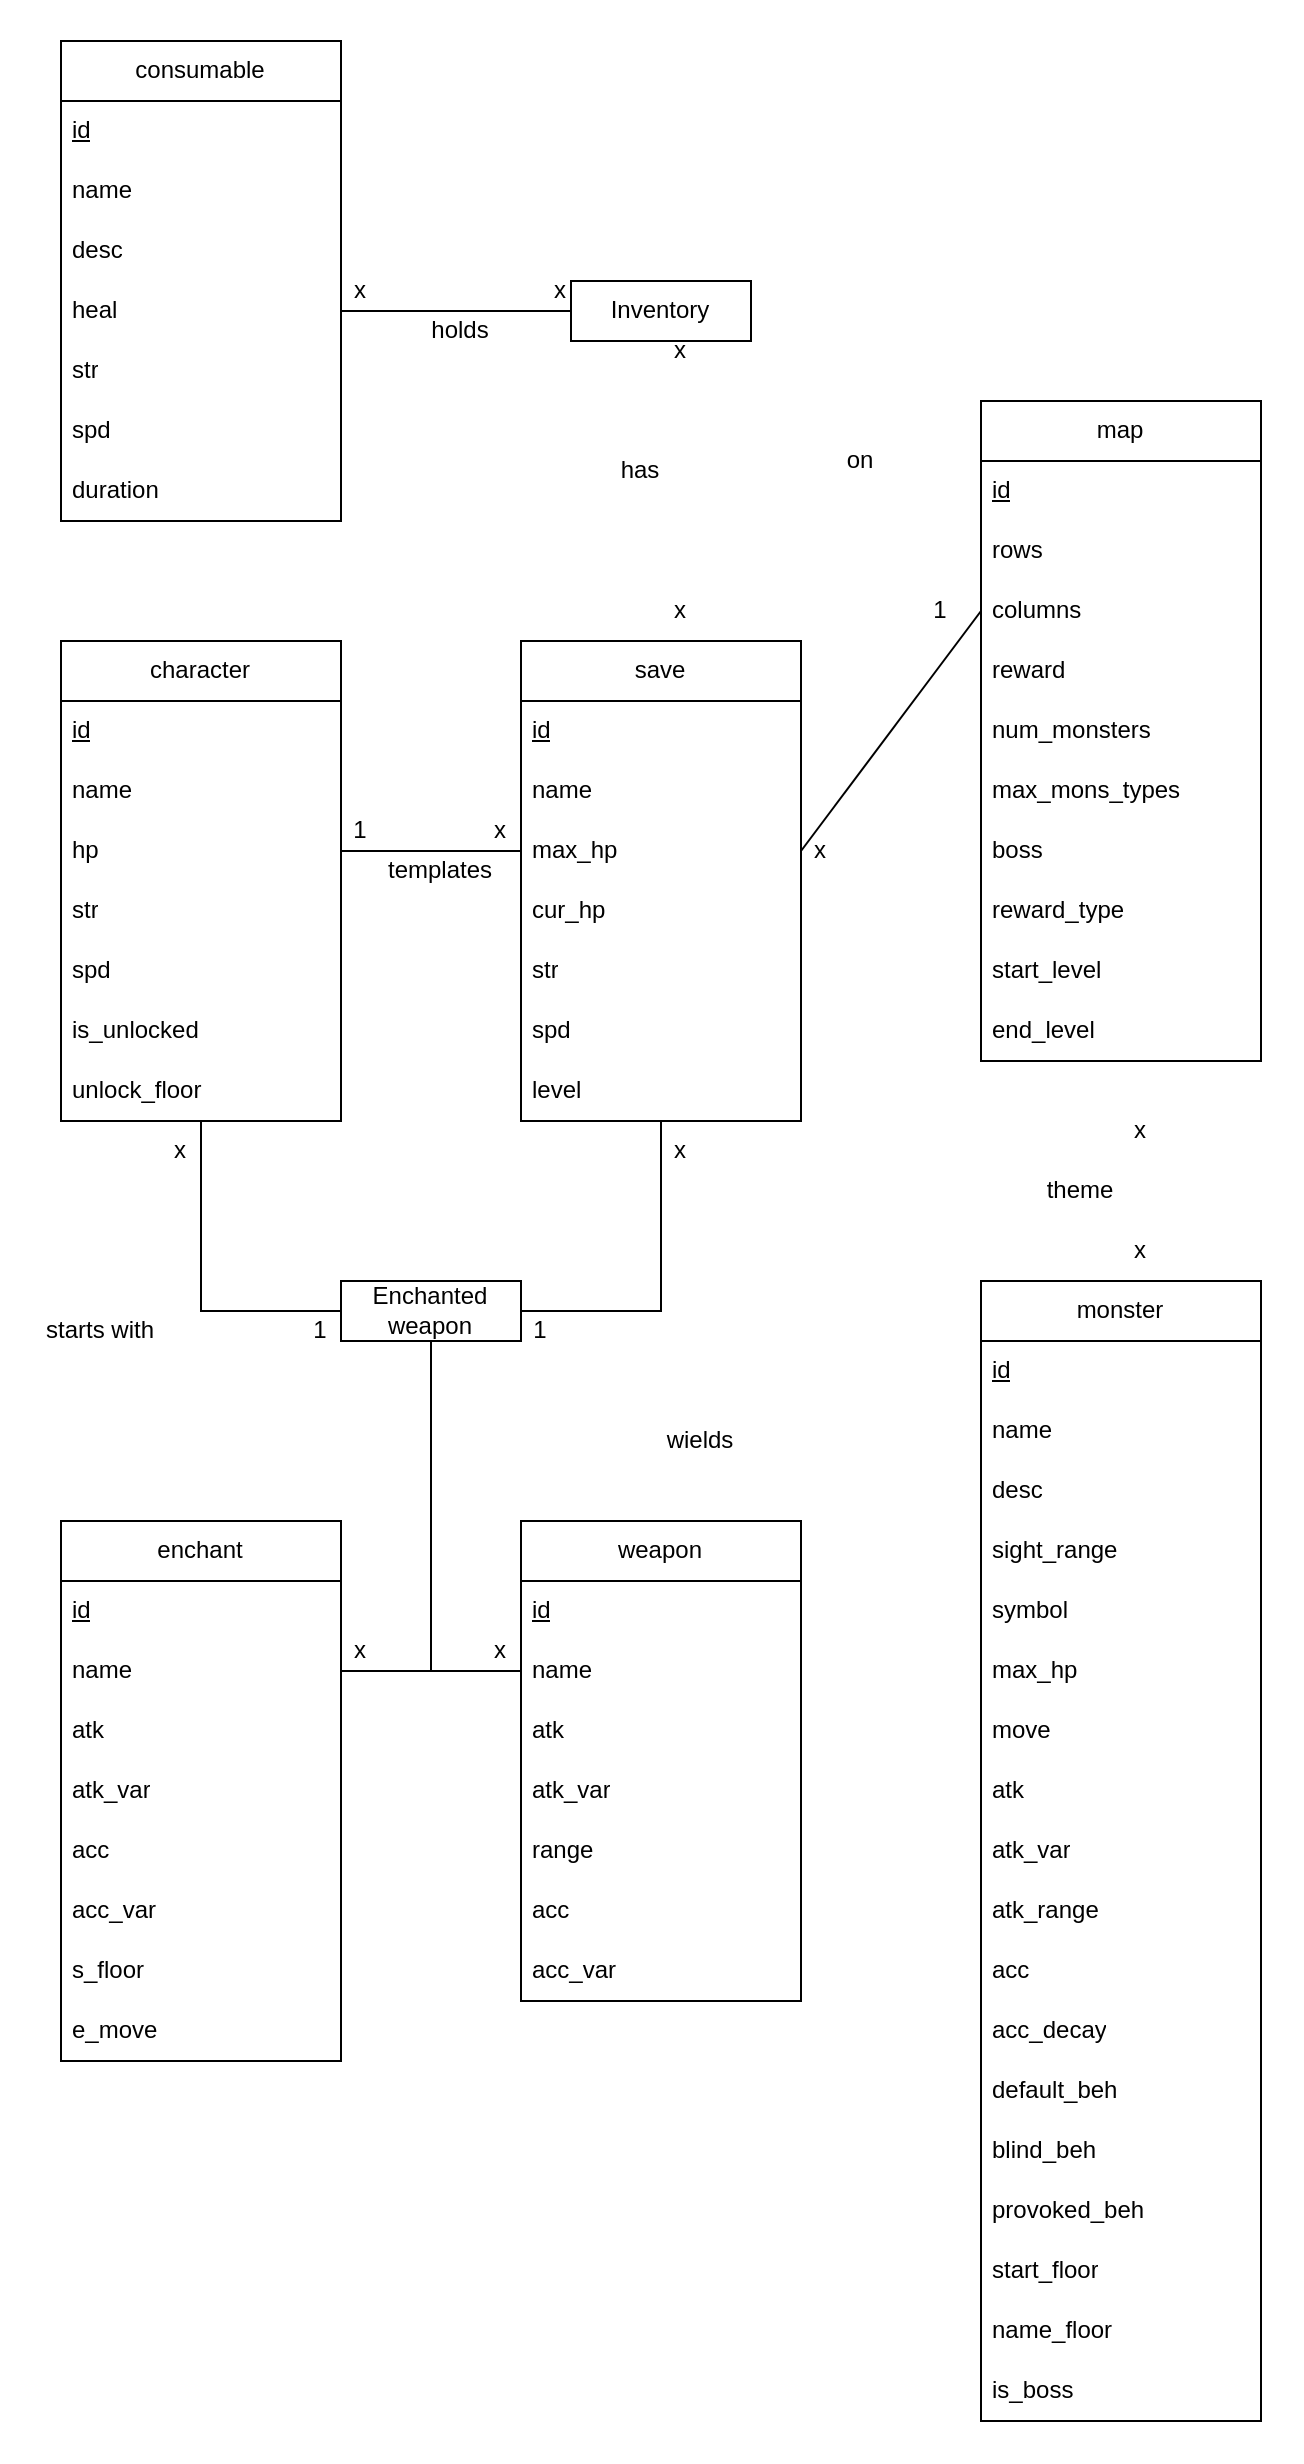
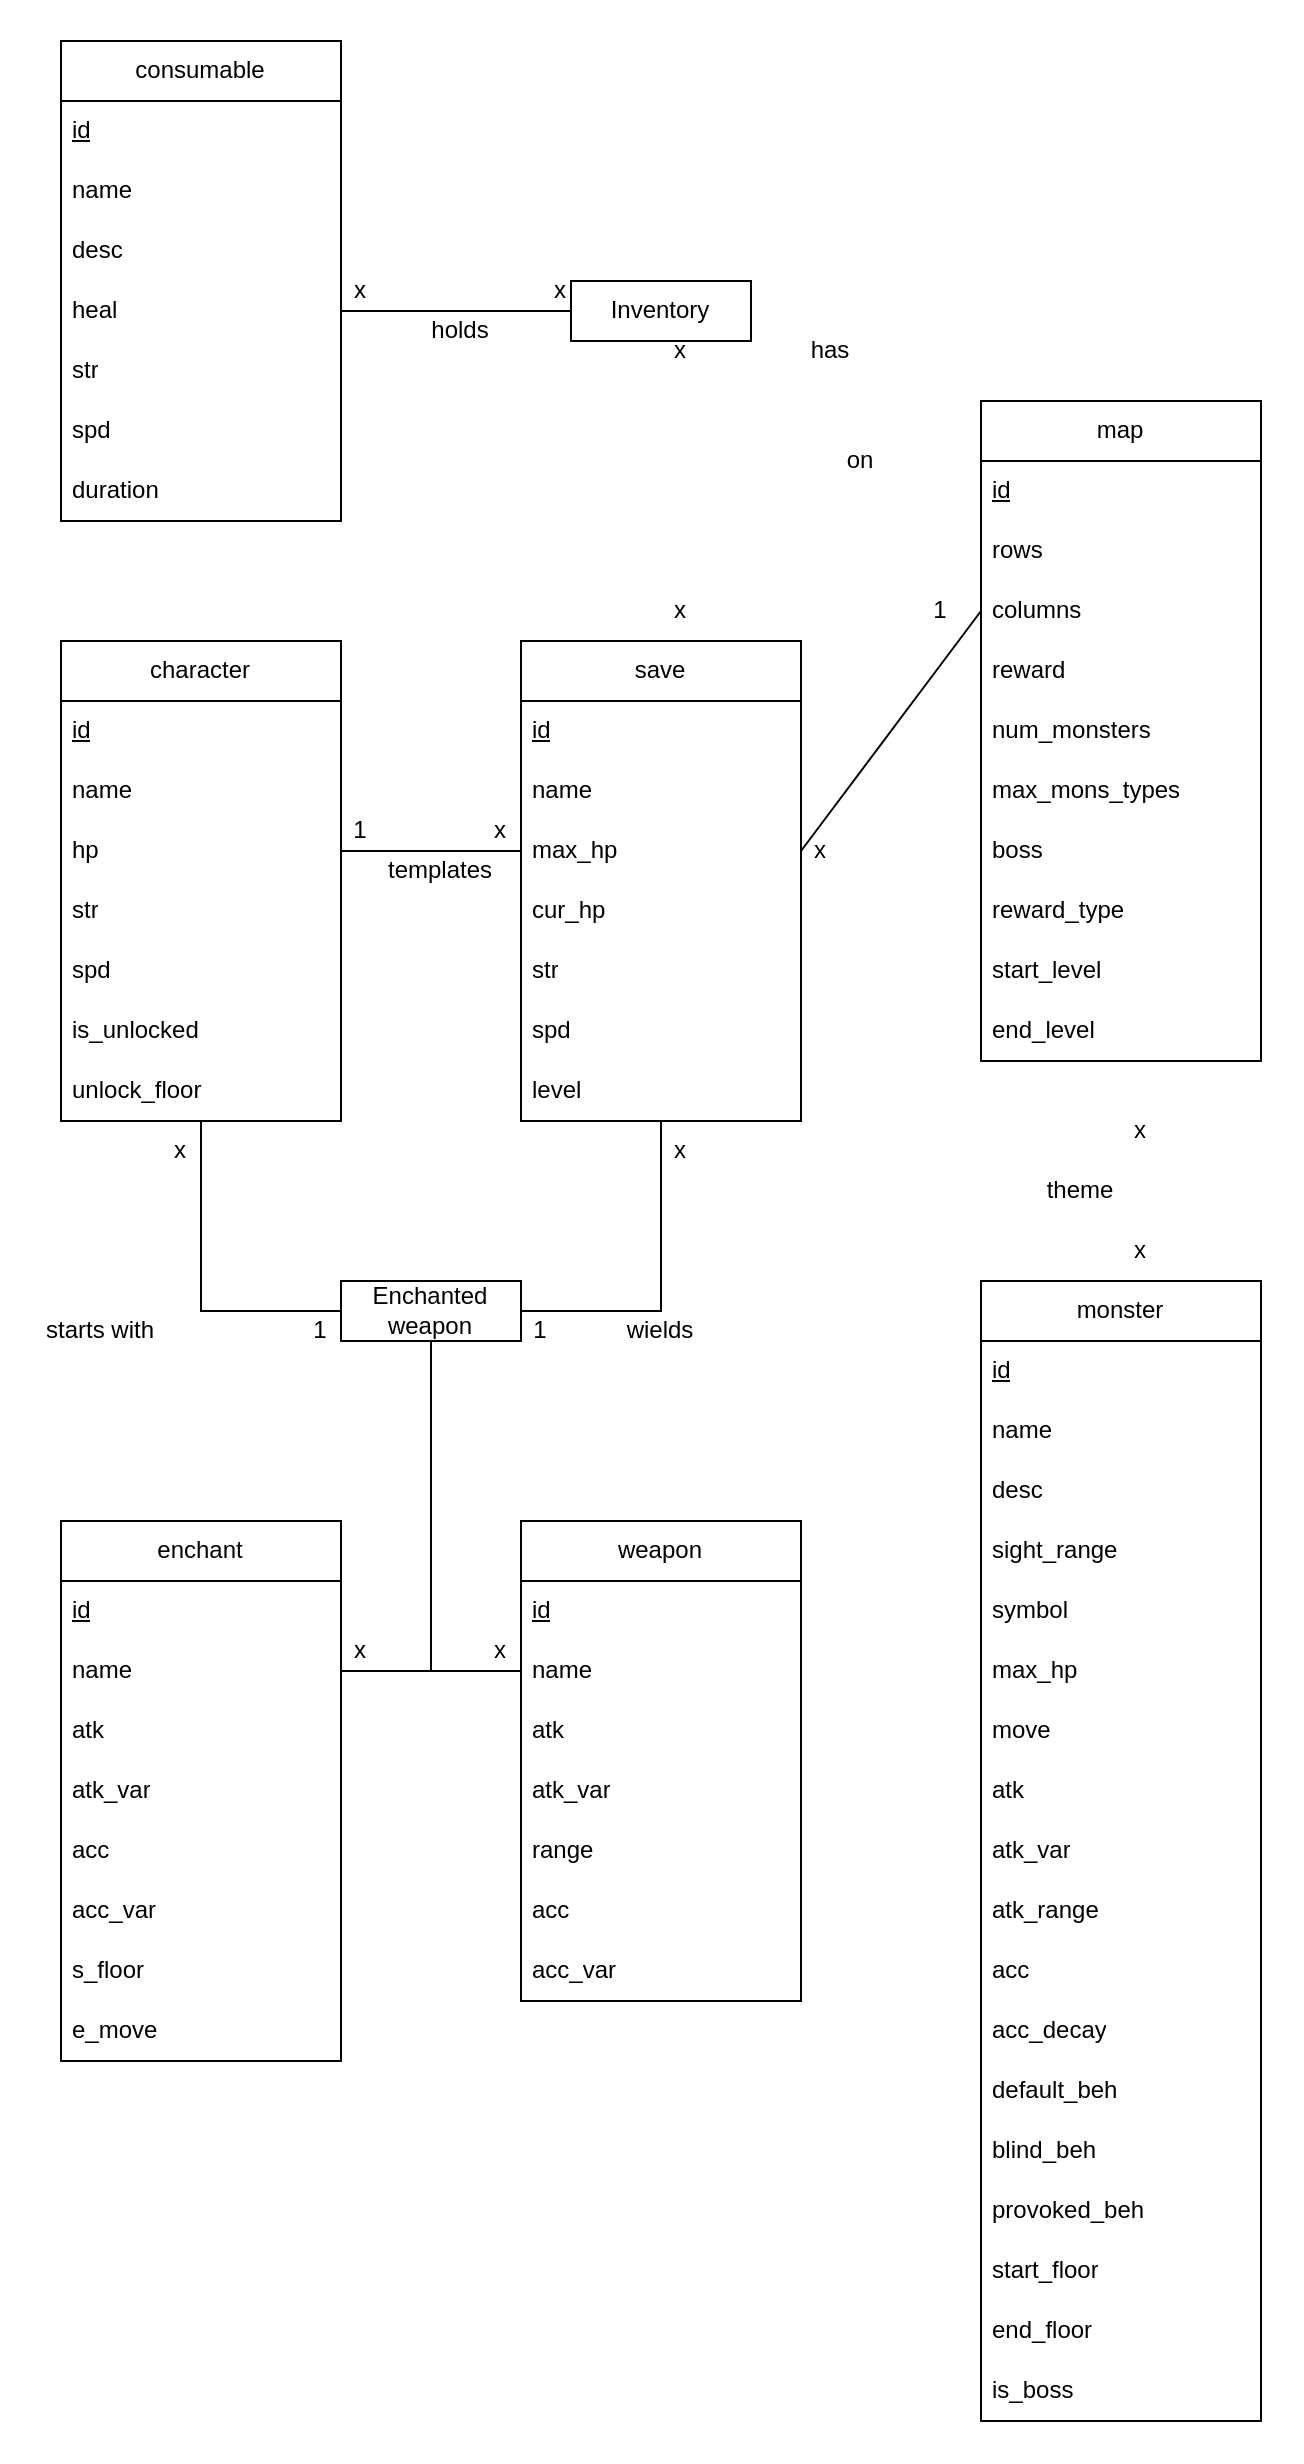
node "has": moved (641, 471) -> (831, 351)
node "wields": moved (701, 1441) -> (661, 1331)
node "name_floor": label "name_floor" -> "end_floor"
